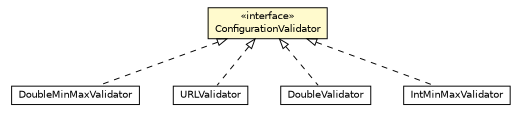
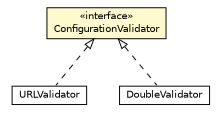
node "DoubleMinMaxValidator": removed
node "IntMinMaxValidator": removed
